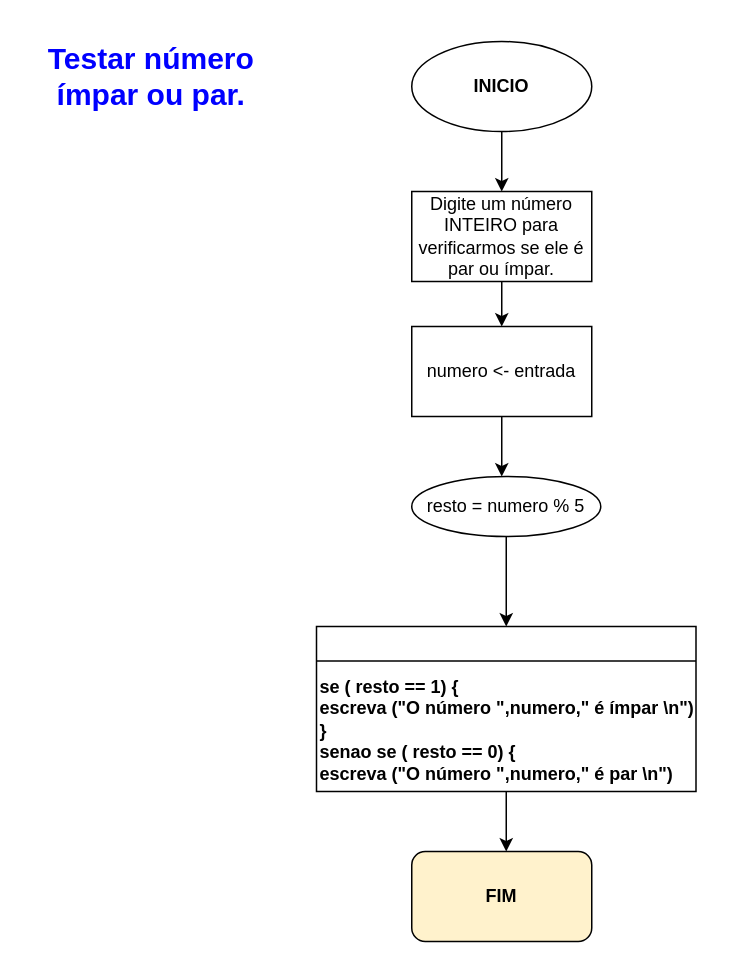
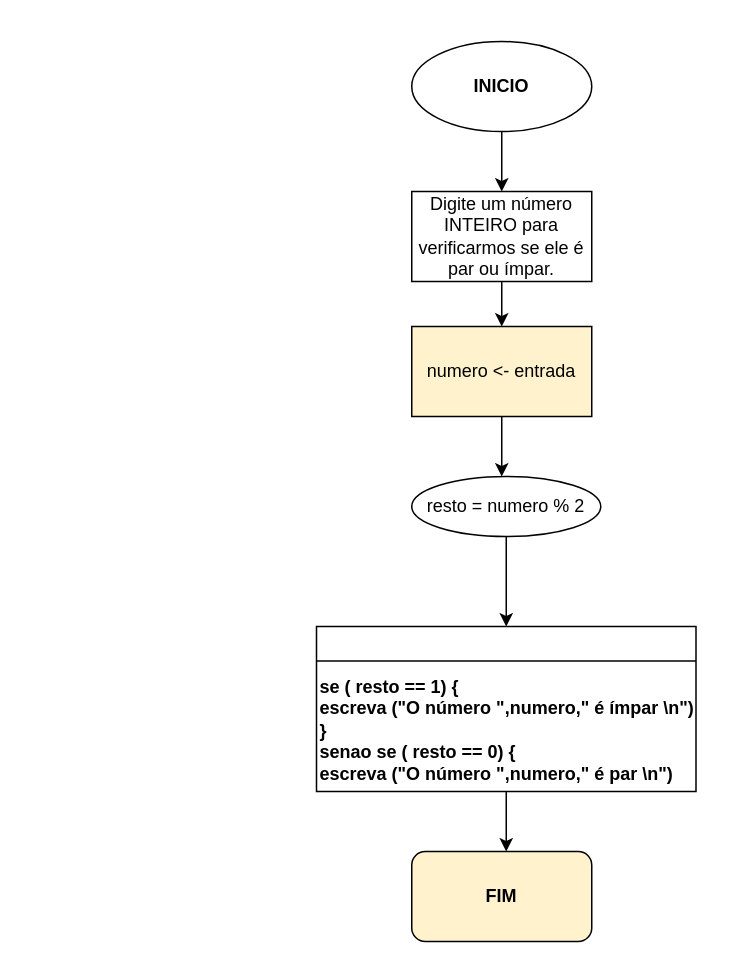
node "Testar número ímpar ou par.": removed
node "numero <- entrada": fillcolor #ffffff -> #fff2cc
node "resto = numero % 5": label "resto = numero % 5" -> "resto = numero % 2"
